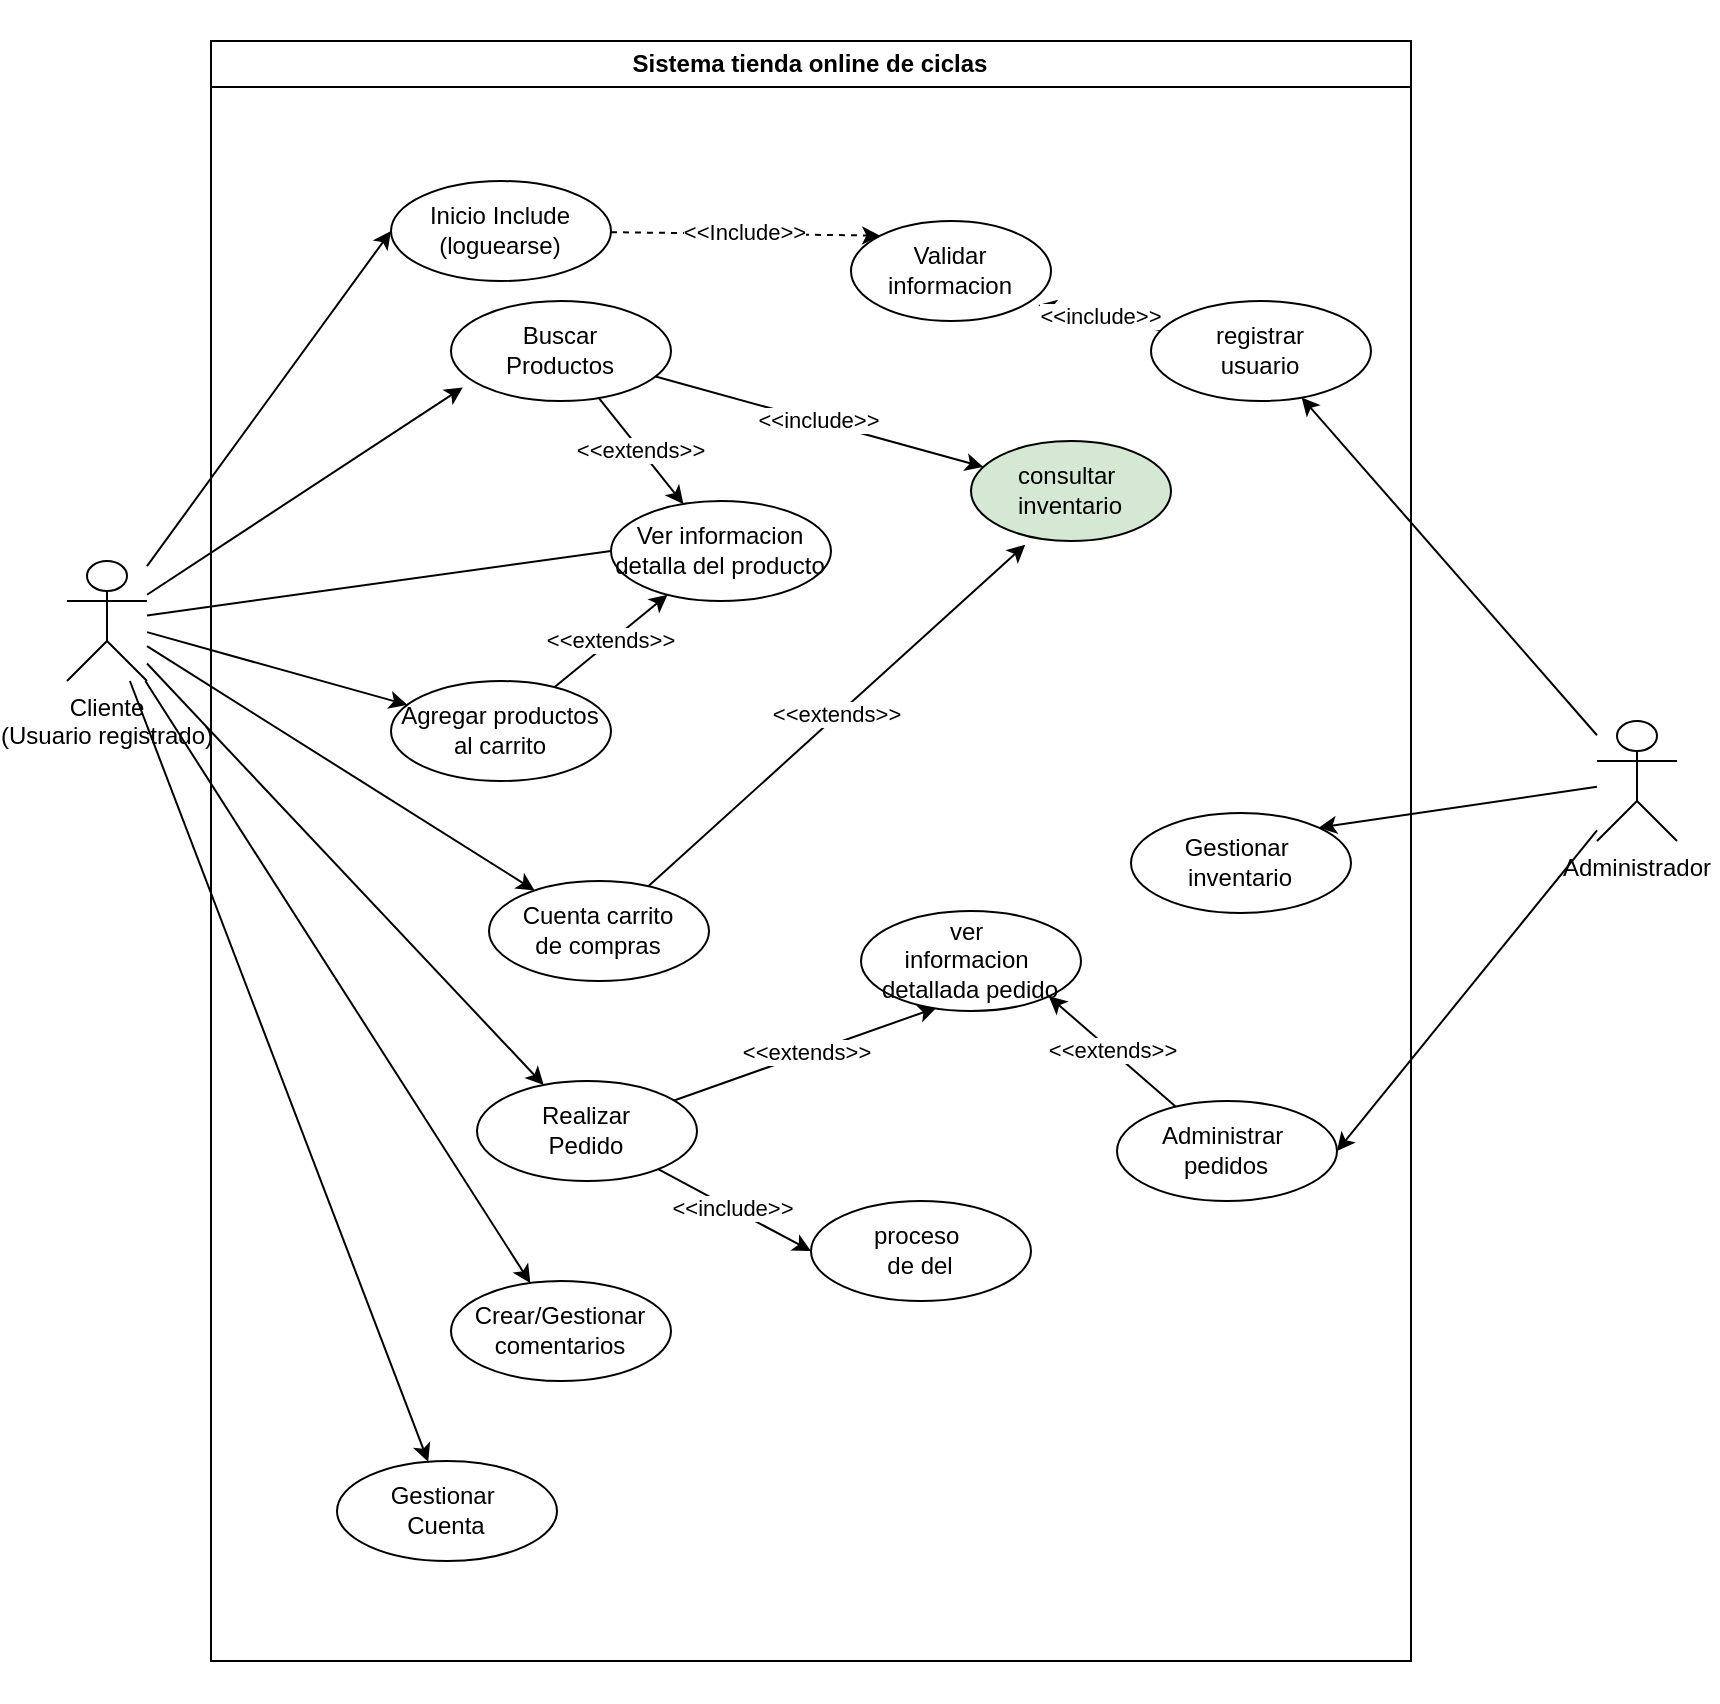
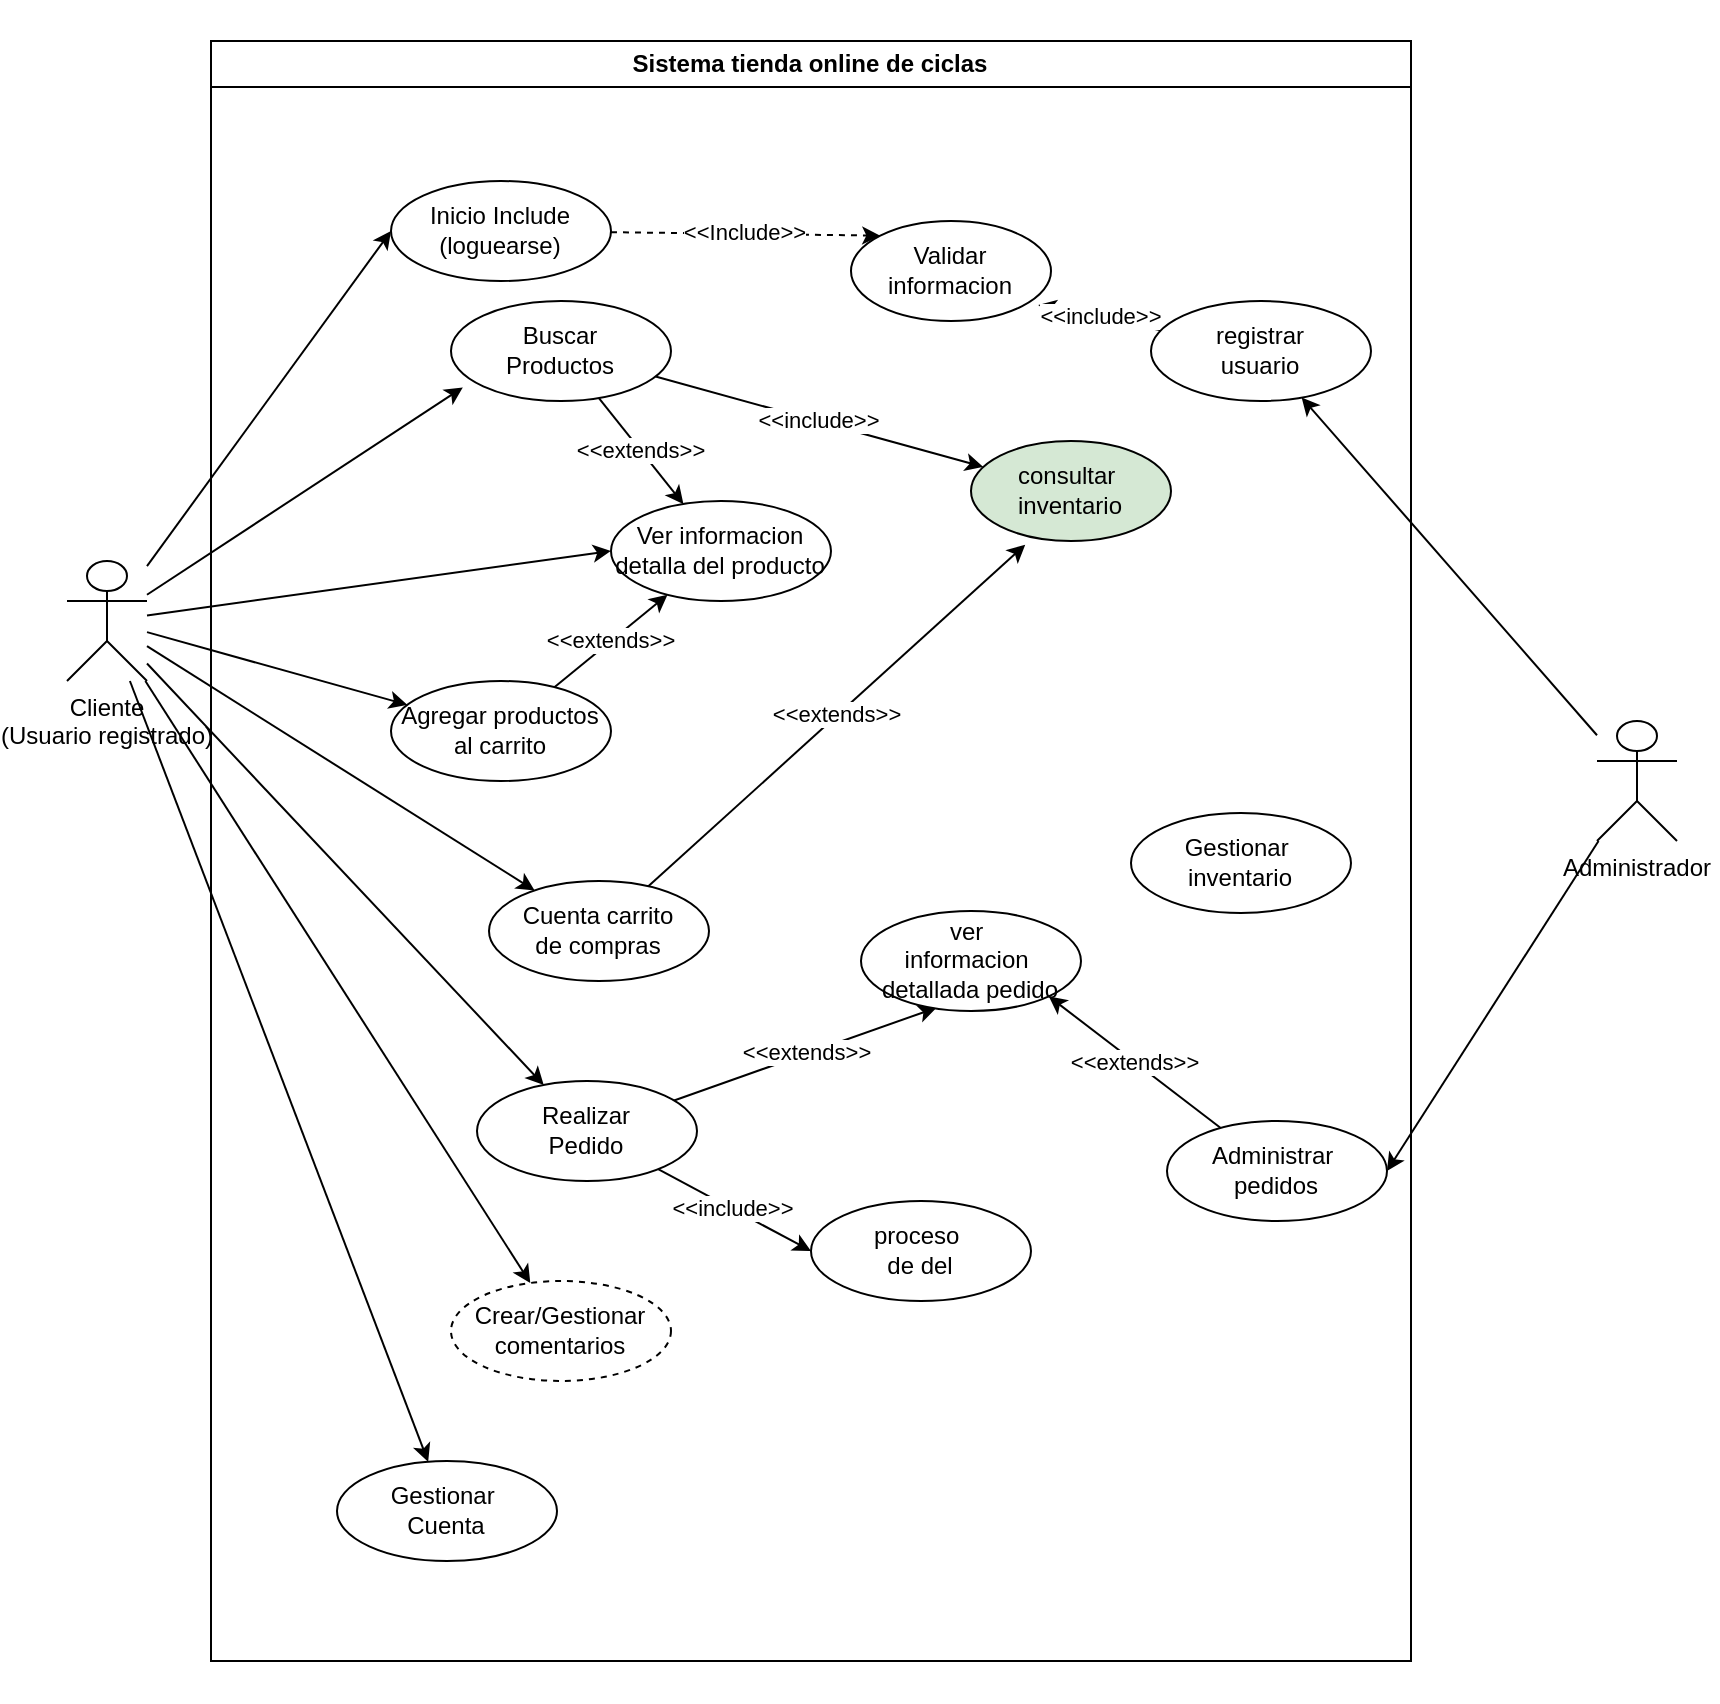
edge "Ver informacion detalla del producto" -- "Cliente (Usuario registrado)": arrowhead none -> classic
edge "Administrador" -> "Gestionar inventario": removed
node "Administrar pedidos": moved (1227, 1151) -> (1277, 1171)
node "Crear/Gestionar comentarios": style solid -> dashed
